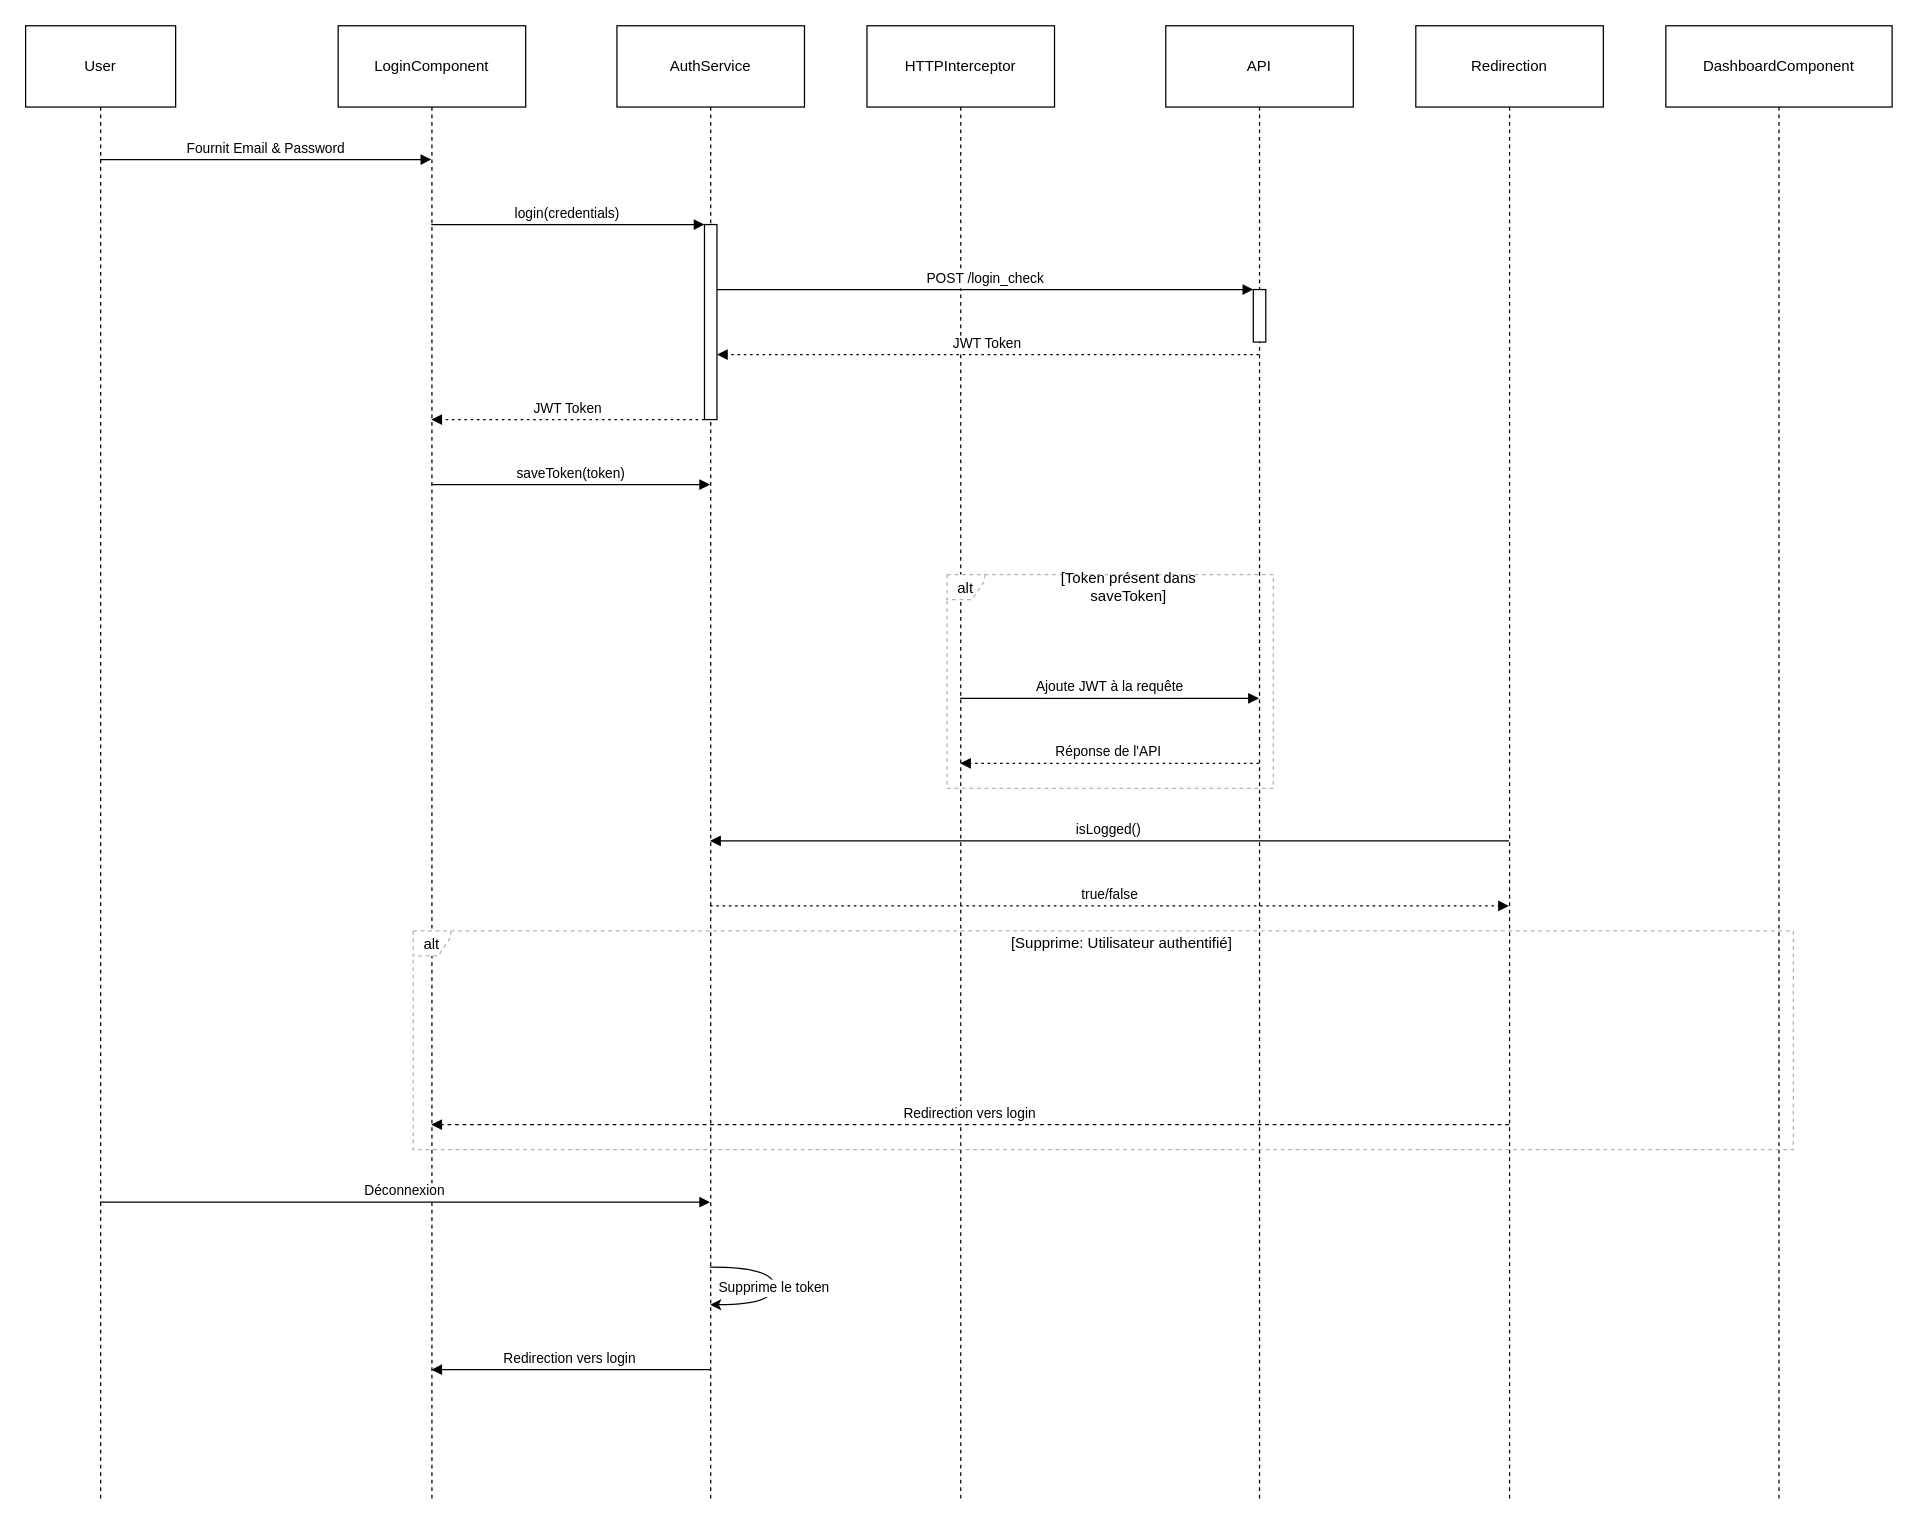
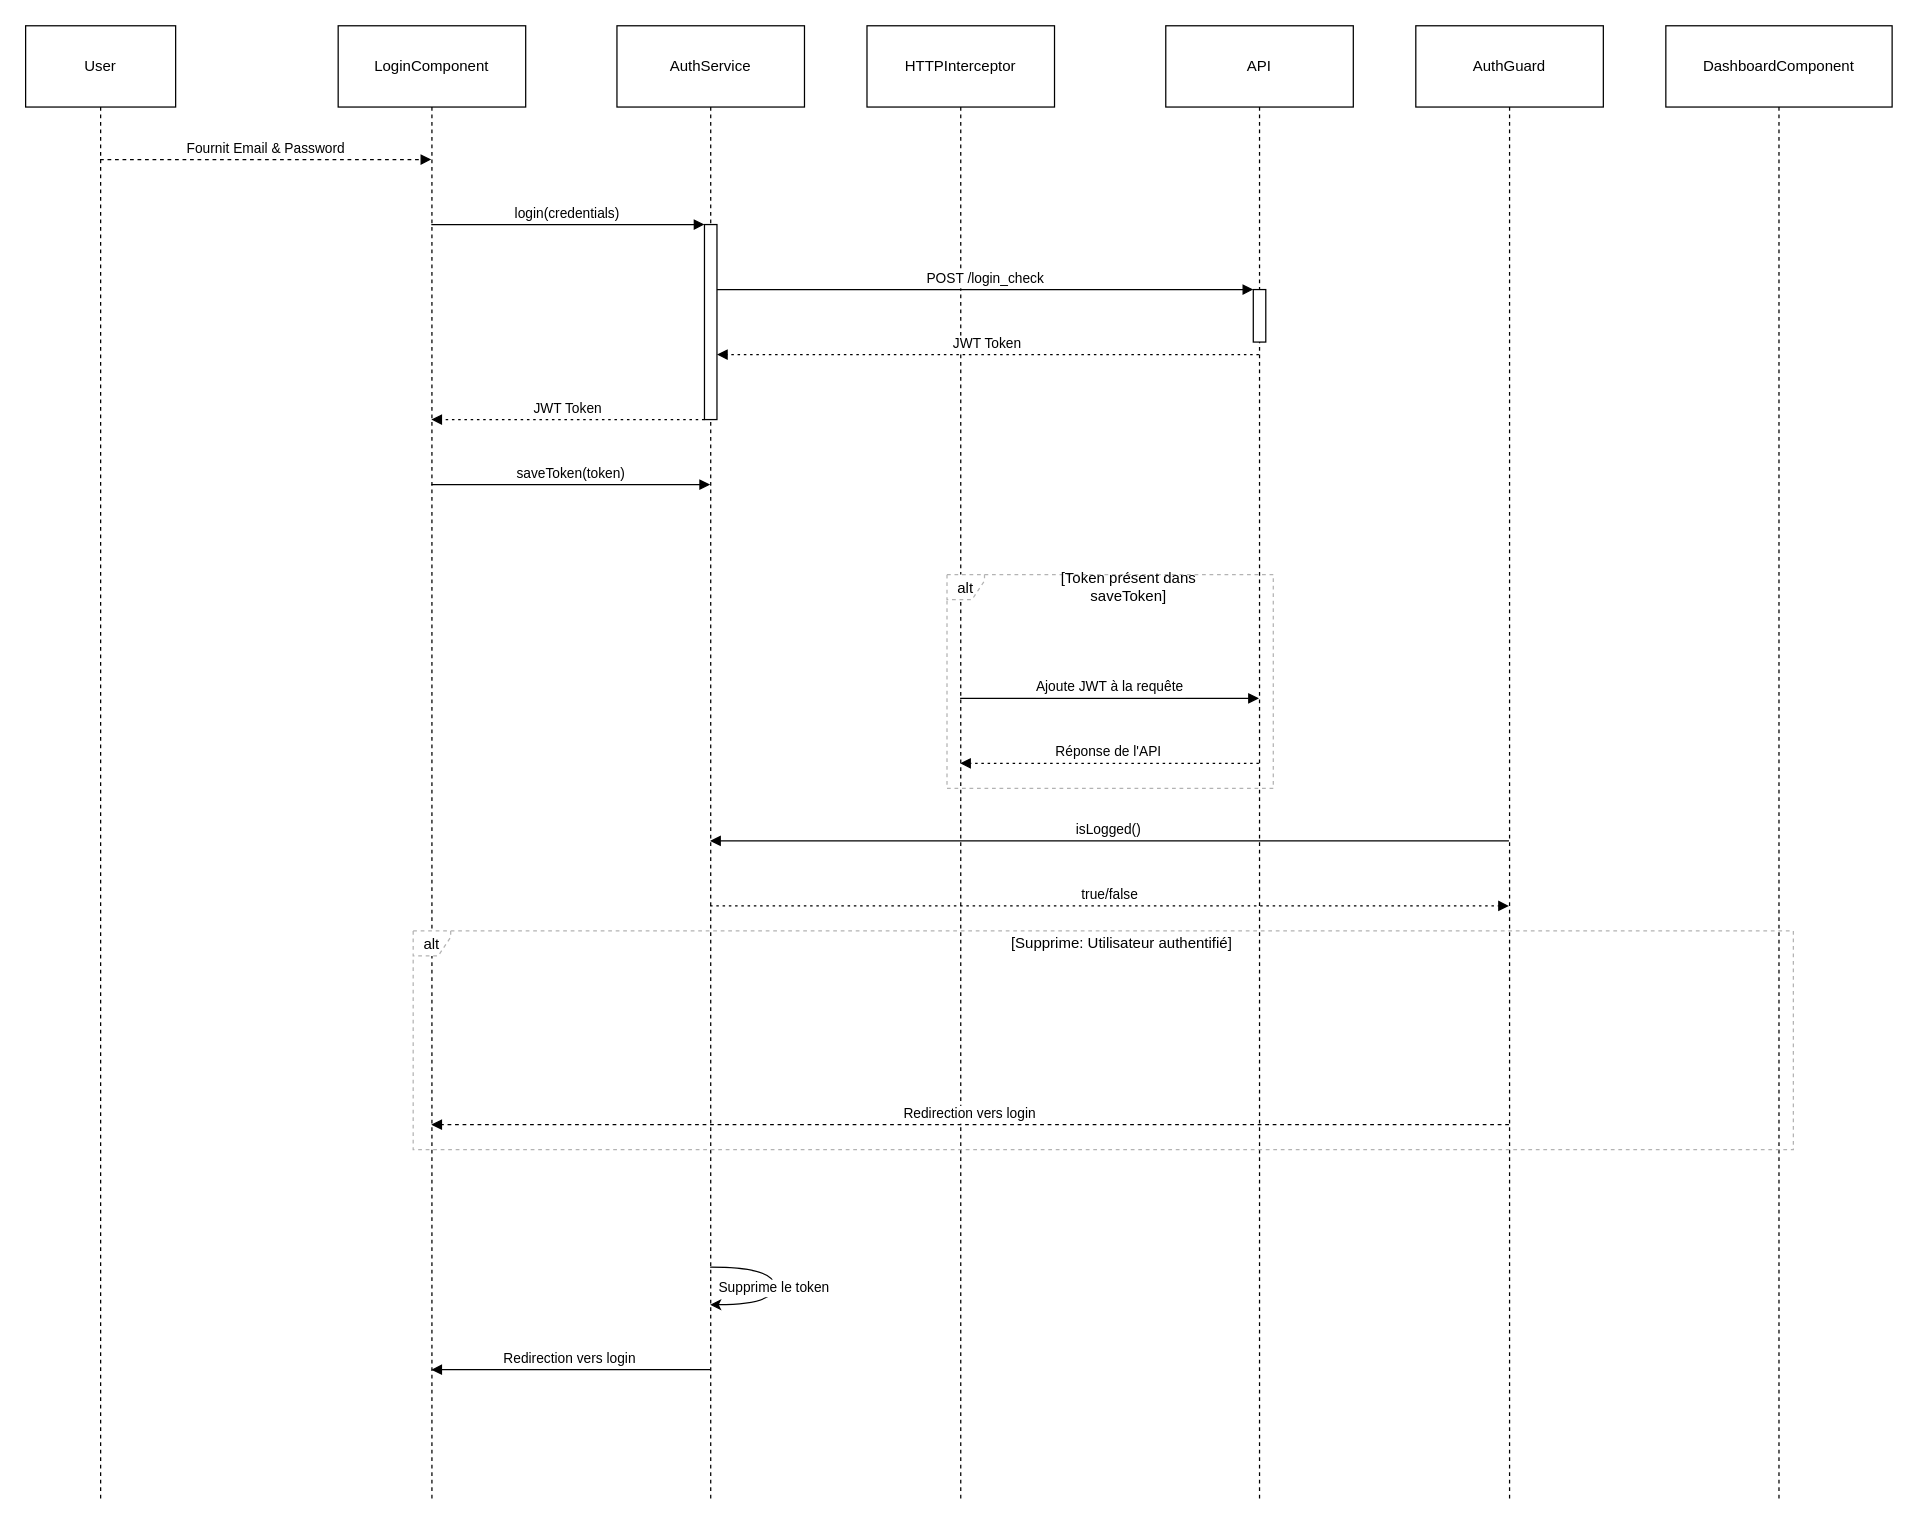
node "Redirection": label "Redirection" -> "AuthGuard"
edge "User" -> "LoginComponent": style solid -> dashed
edge "User" -> "AuthService": removed, label "Déconnexion"
